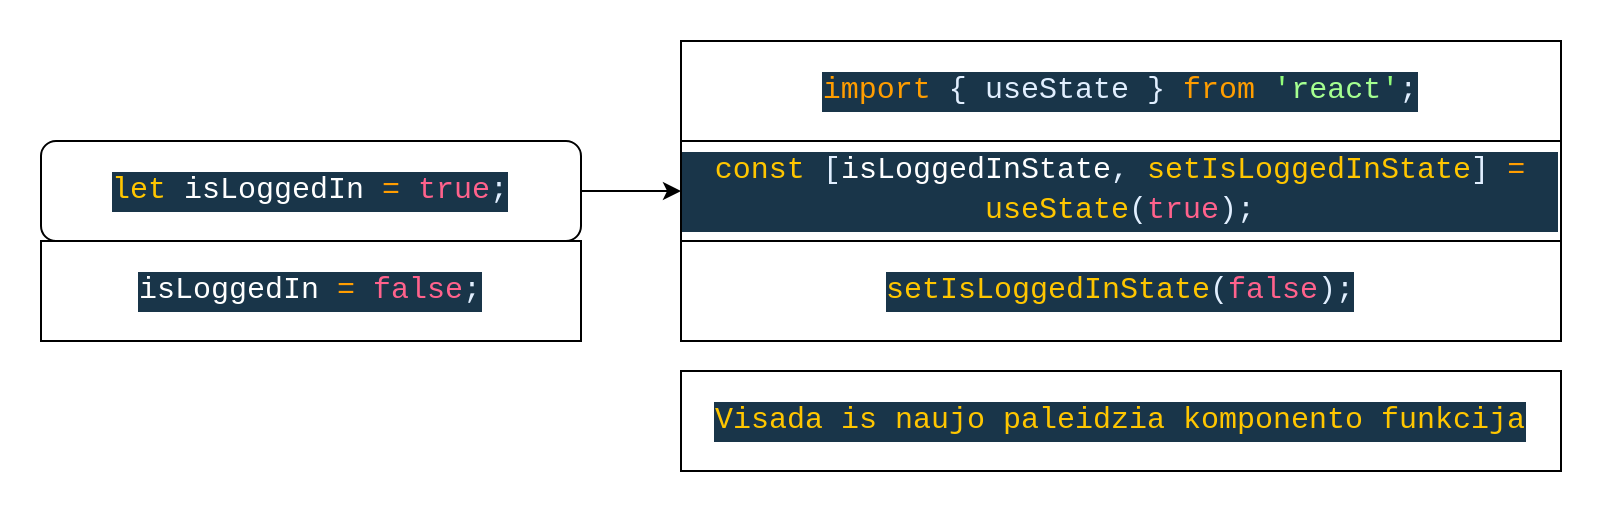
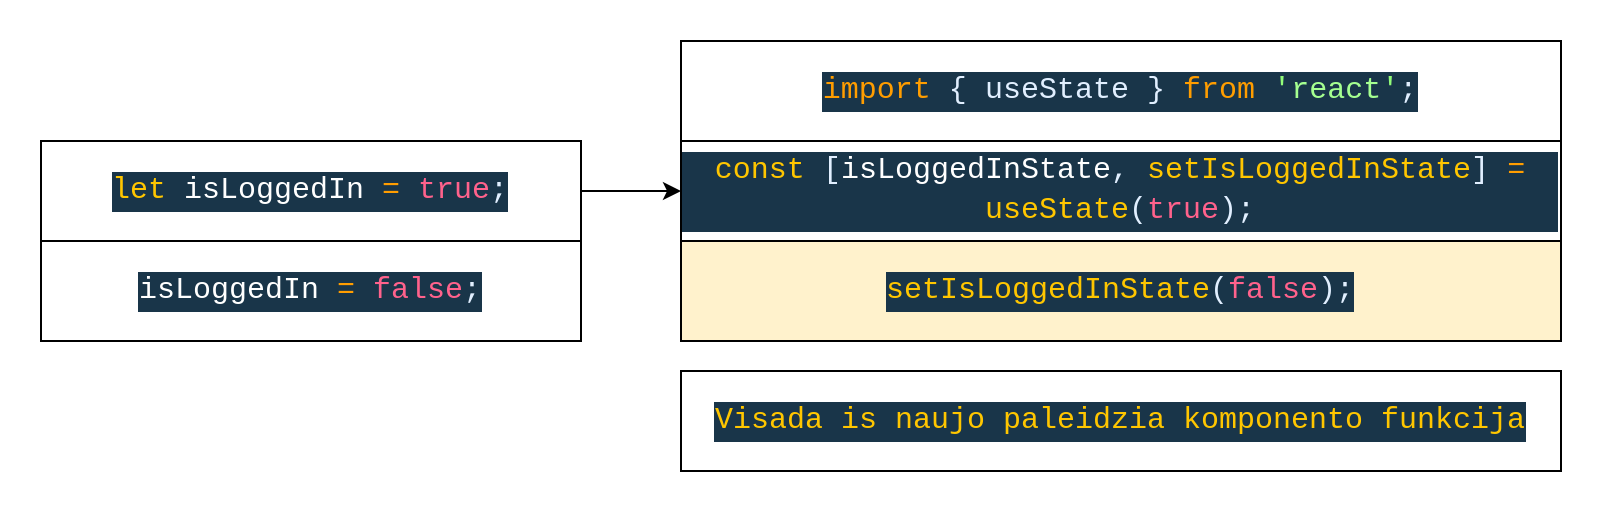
node "let isLoggedIn = true;": shape rounded rectangle -> rectangle
node "setIsLoggedInState(false);": fillcolor #ffffff -> #fff2cc
